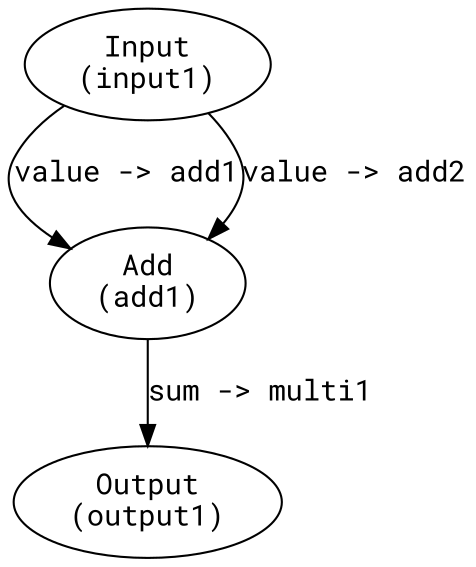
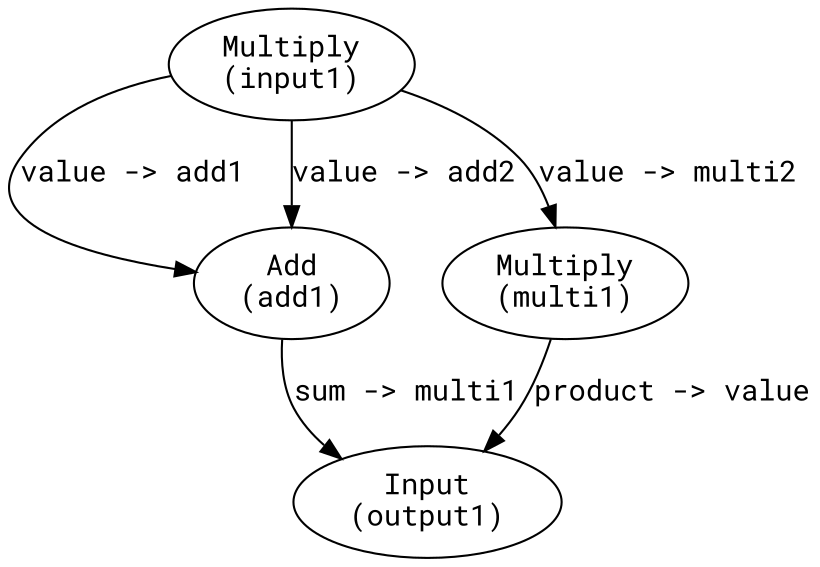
node "Input (input1)": label "Input (input1)" -> "Multiply (input1)"
node "Multiply (multi1)": added
node "Output (output1)": label "Output (output1)" -> "Input (output1)"
